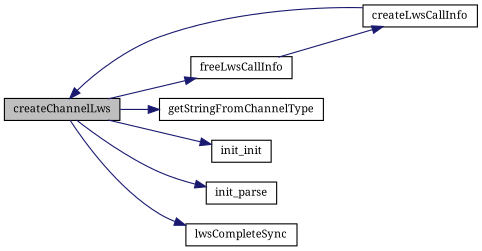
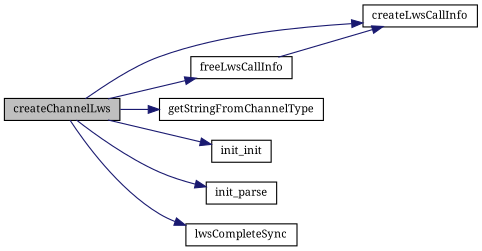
edge "createLwsCallInfo" -> "createChannelLws": reversed
